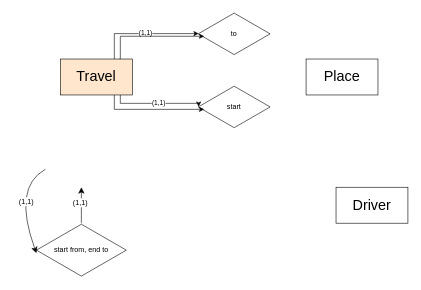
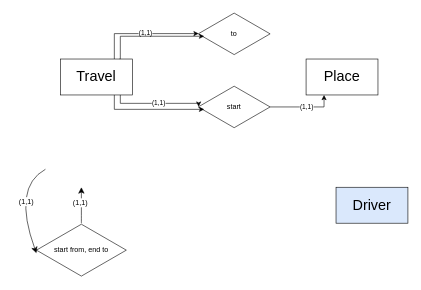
node "Travel": fillcolor #ffe6cc -> #ffffff
edge "start" -> "Place": added, label "(1,1)"
node "Driver": fillcolor #ffffff -> #dae8fc
